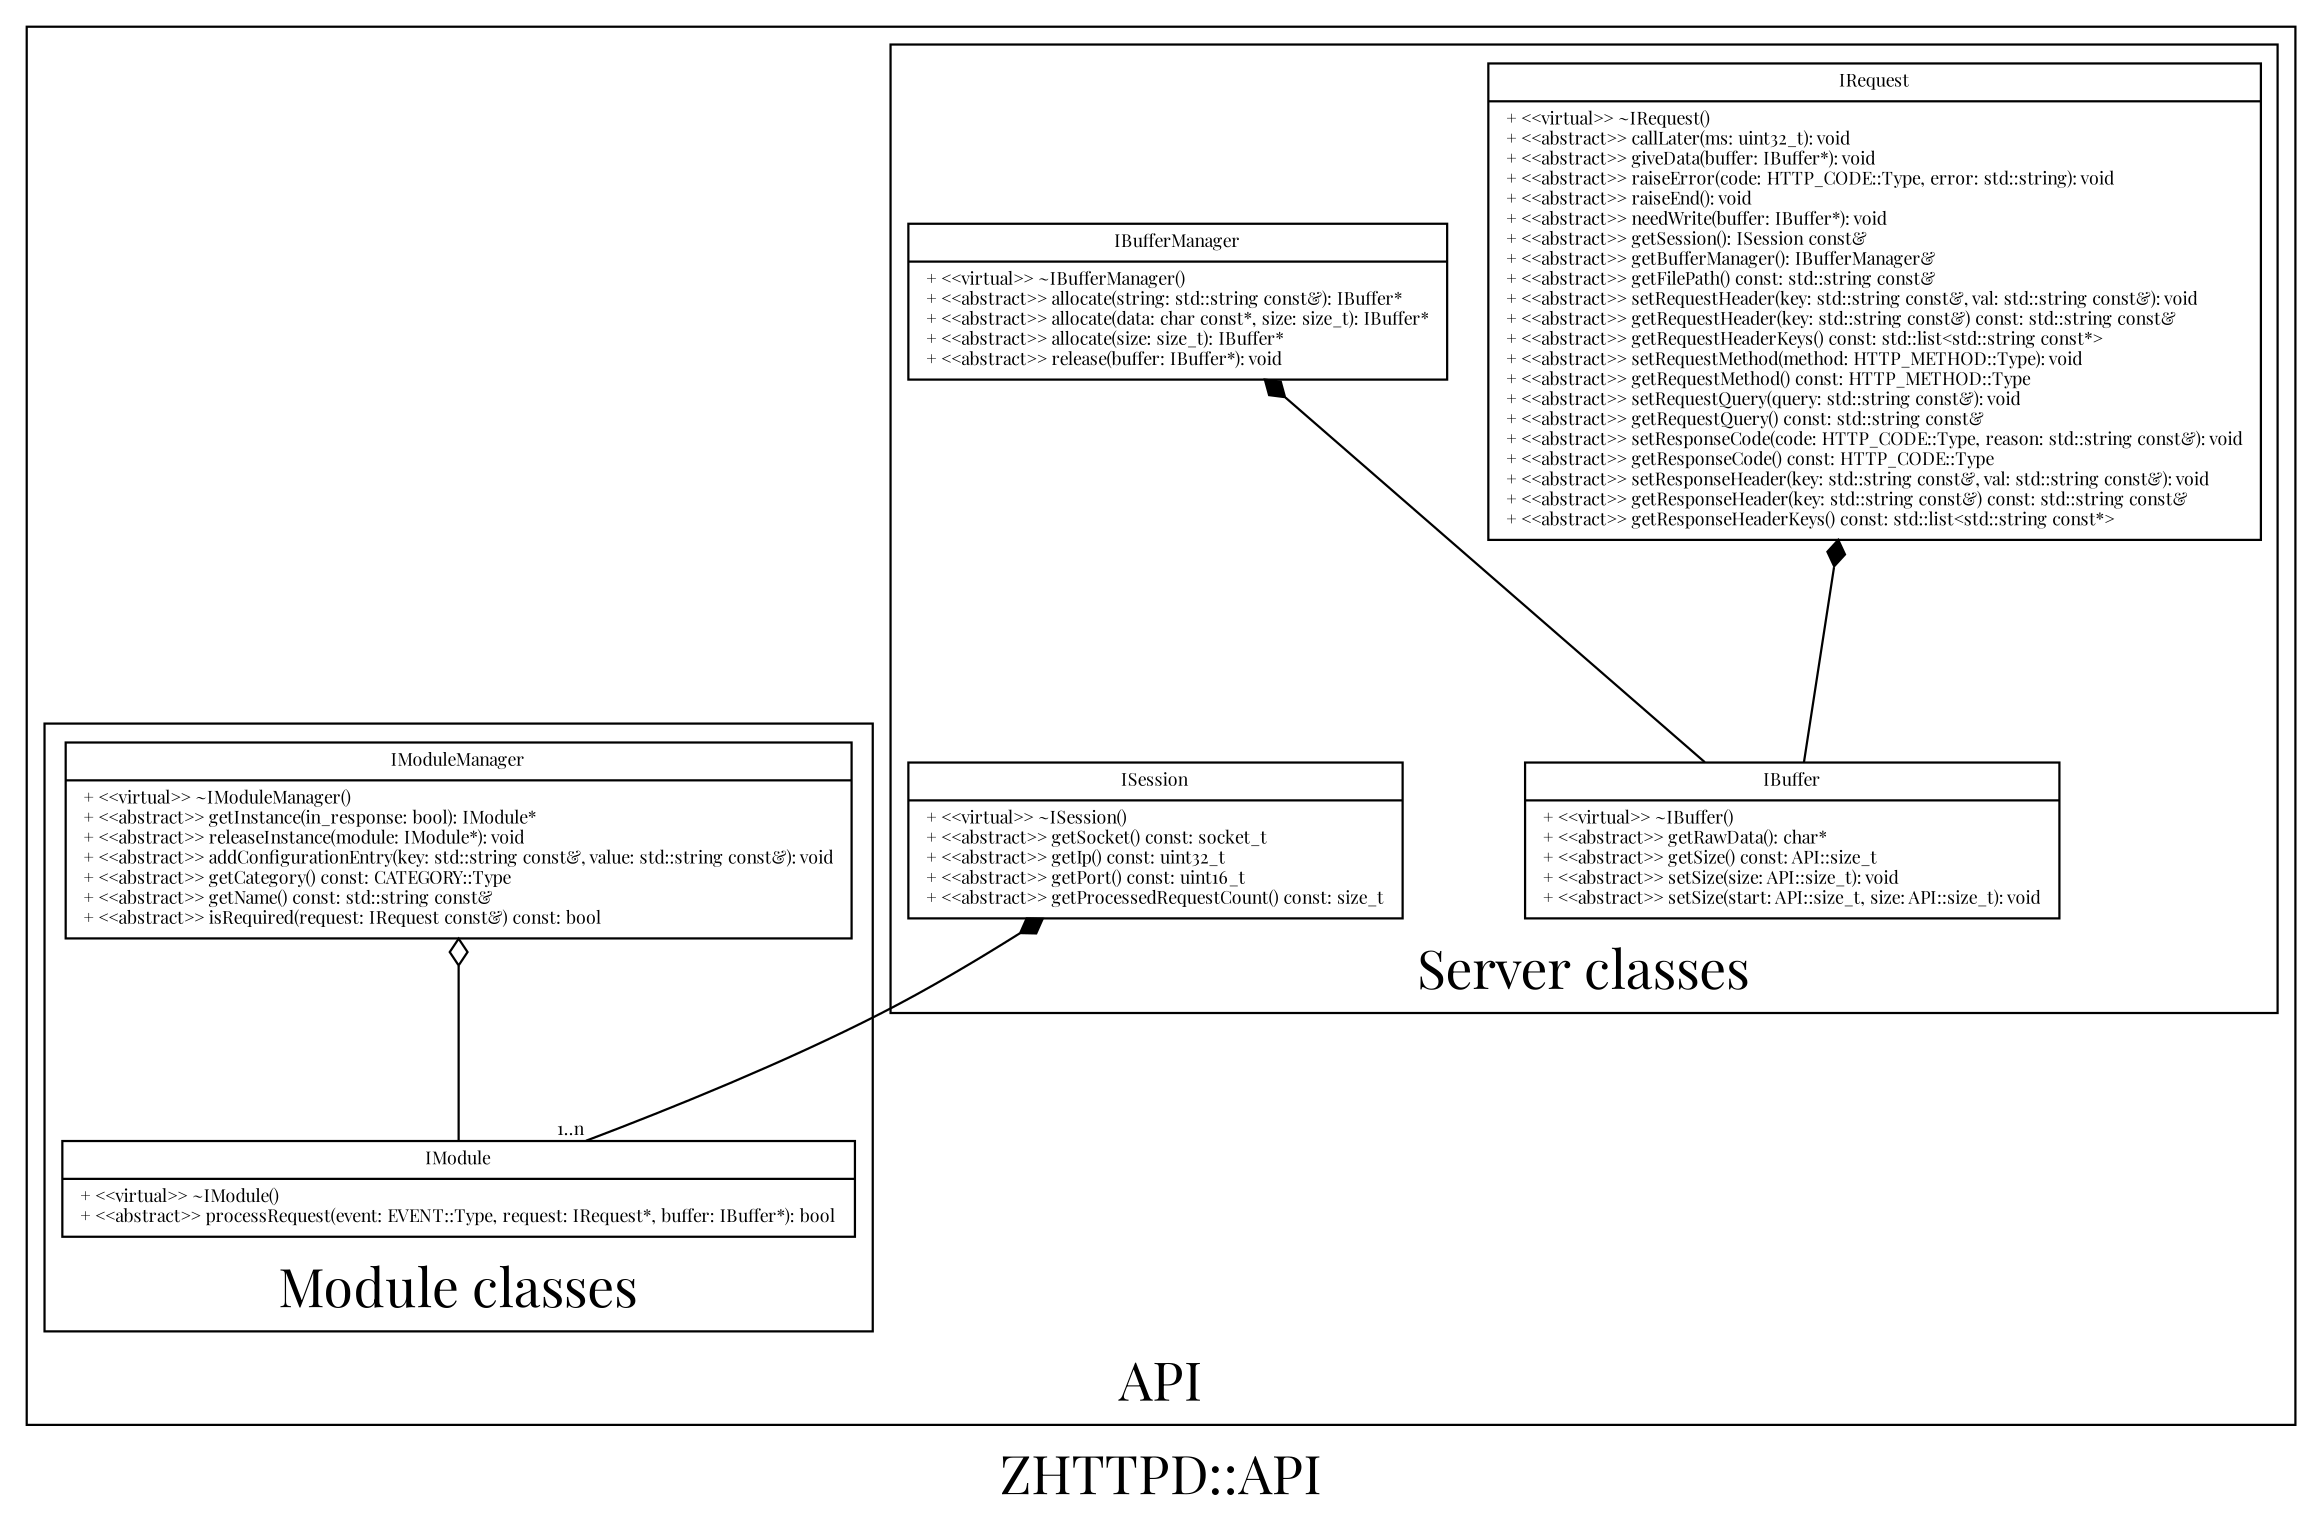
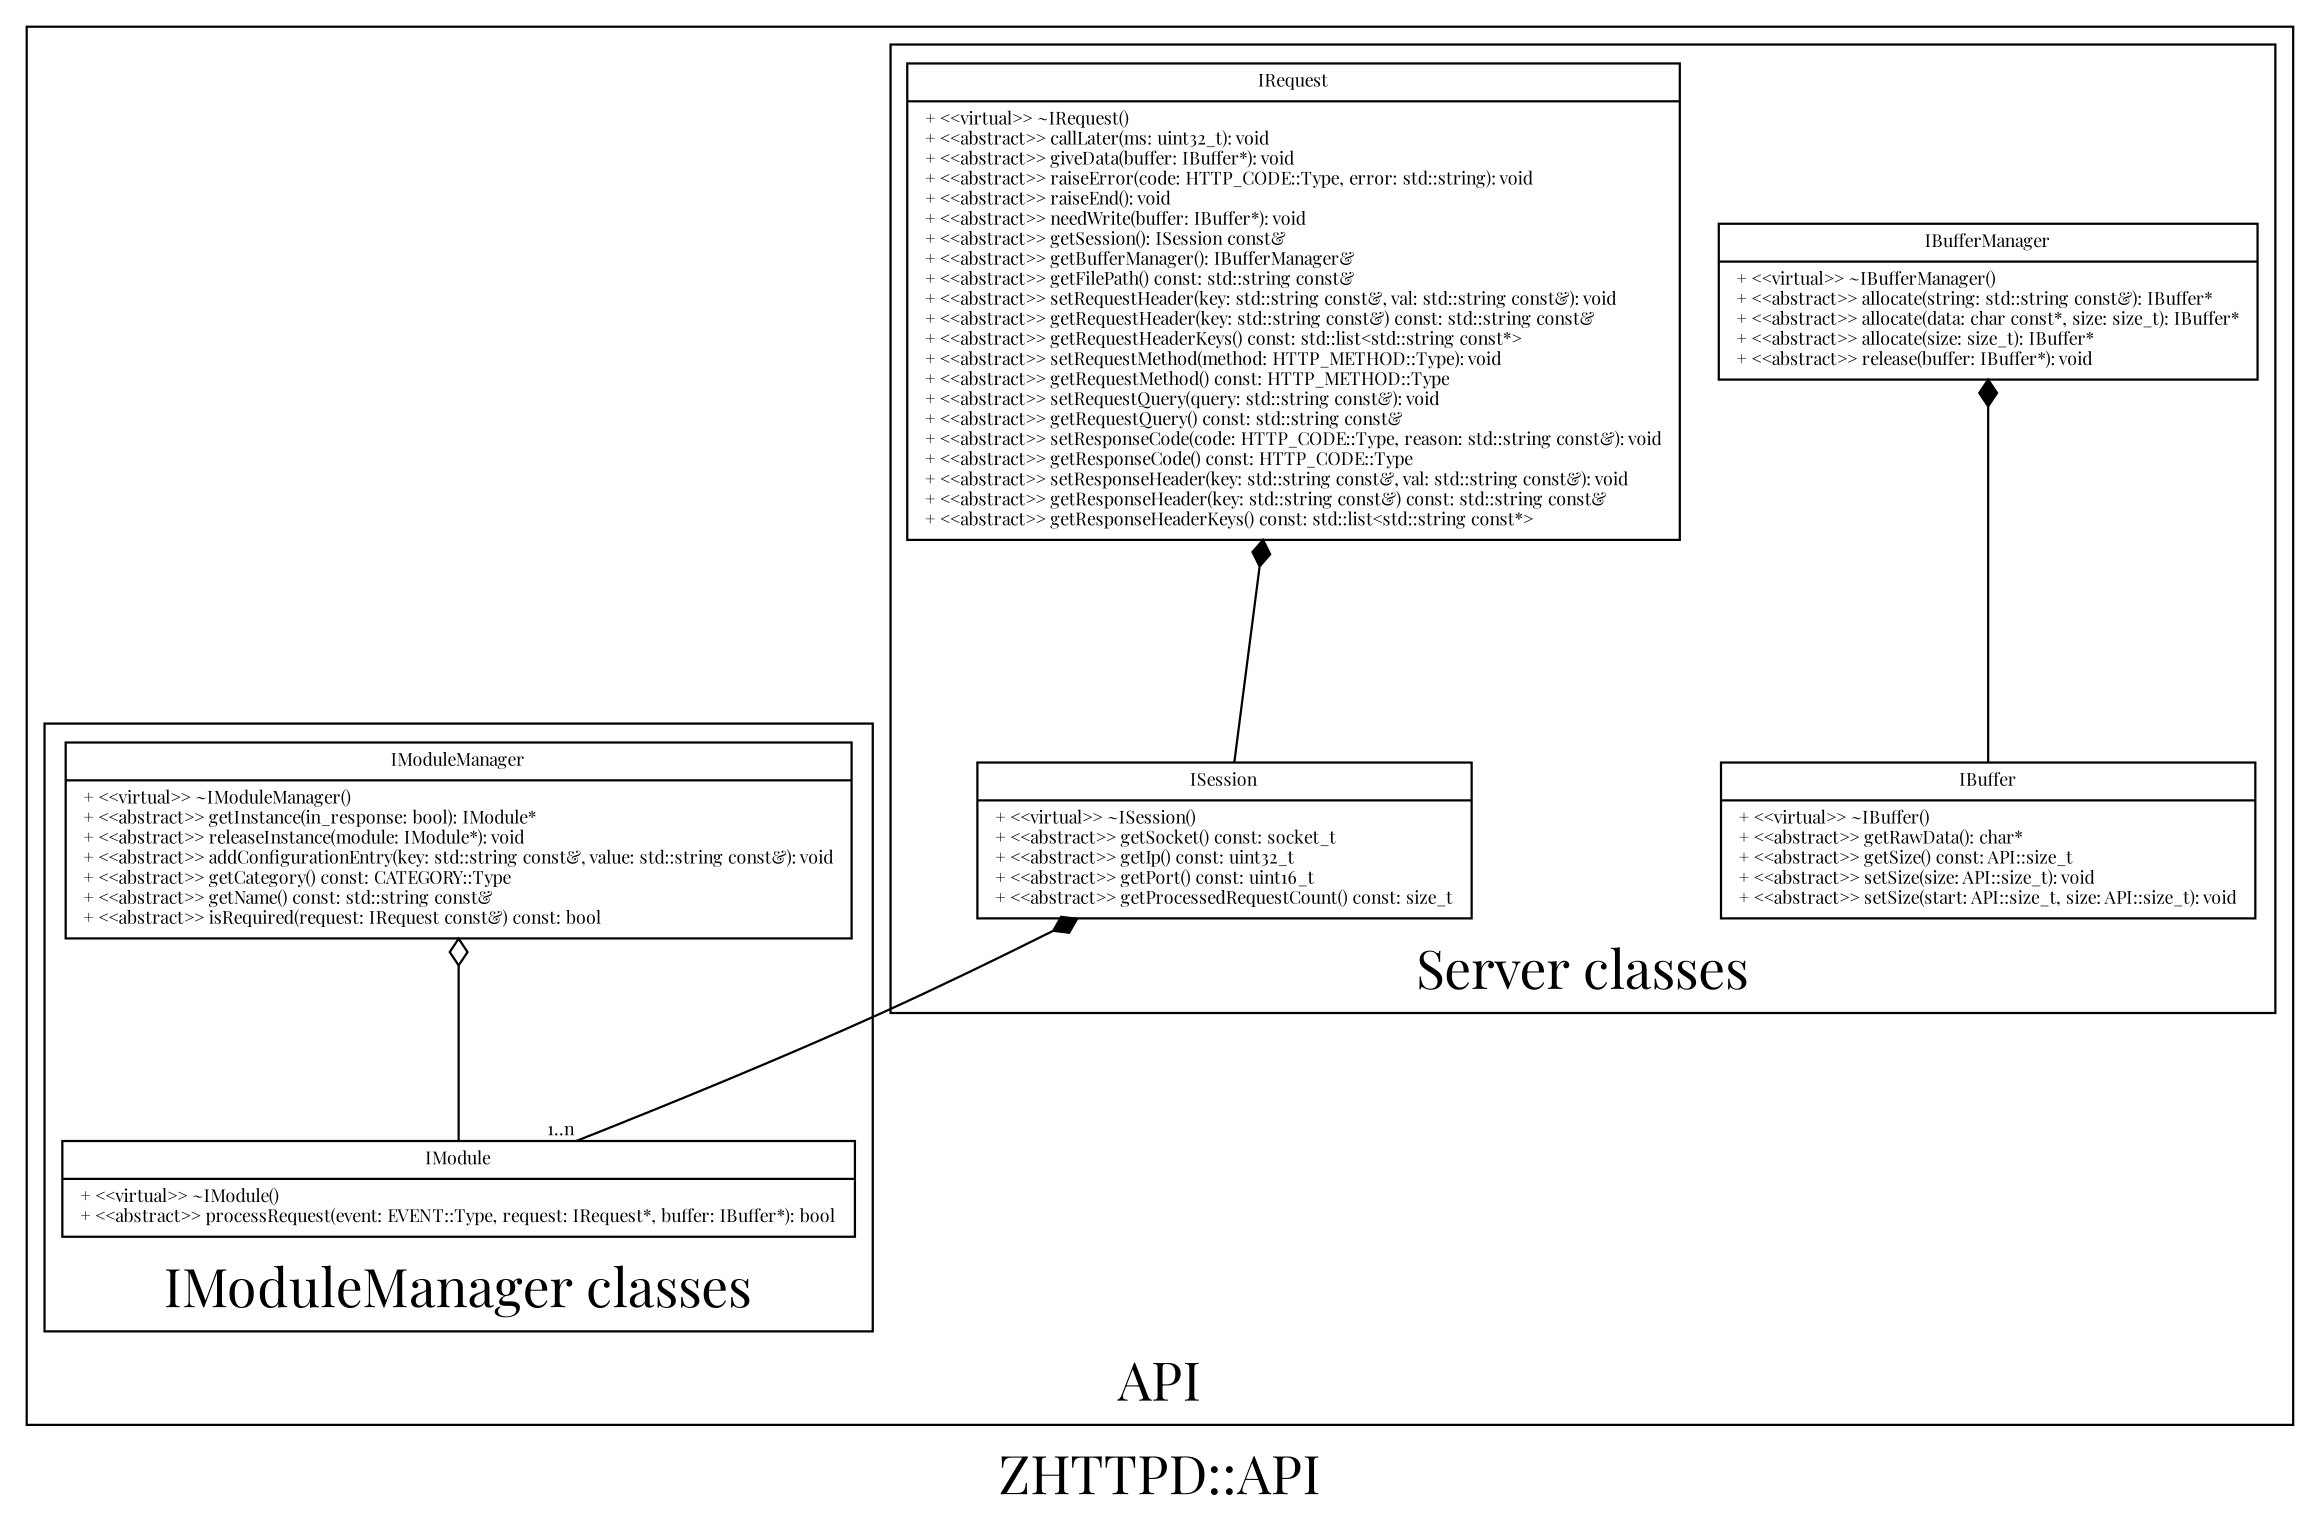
edge "IBuffer" -> "IRequest": now "ISession" -> "IRequest"
cluster "Module classes": label "Module classes" -> "IModuleManager classes"
